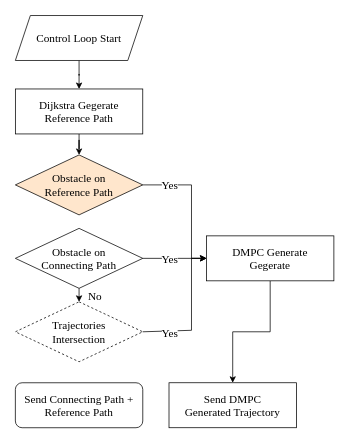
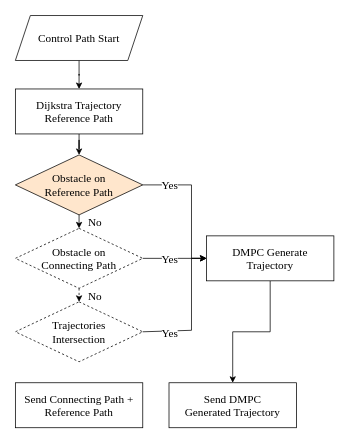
node "Control Loop Start": label "Control Loop Start" -> "Control Path Start"
node "Dijkstra Gegerate Reference Path": label "Dijkstra Gegerate Reference Path" -> "Dijkstra Trajectory Reference Path"
edge "Obstacle on Reference Path" -> "Obstacle on Connecting Path": added, label "No"
node "Obstacle on Connecting Path": style solid -> dashed
node "DMPC Generate Gegerate": label "DMPC Generate Gegerate" -> "DMPC Generate Trajectory"
edge "Obstacle on Connecting Path" -> "Trajectories Intersection": style solid -> dashed
node "Send Connecting Path + Reference Path": shape rounded rectangle -> rectangle
